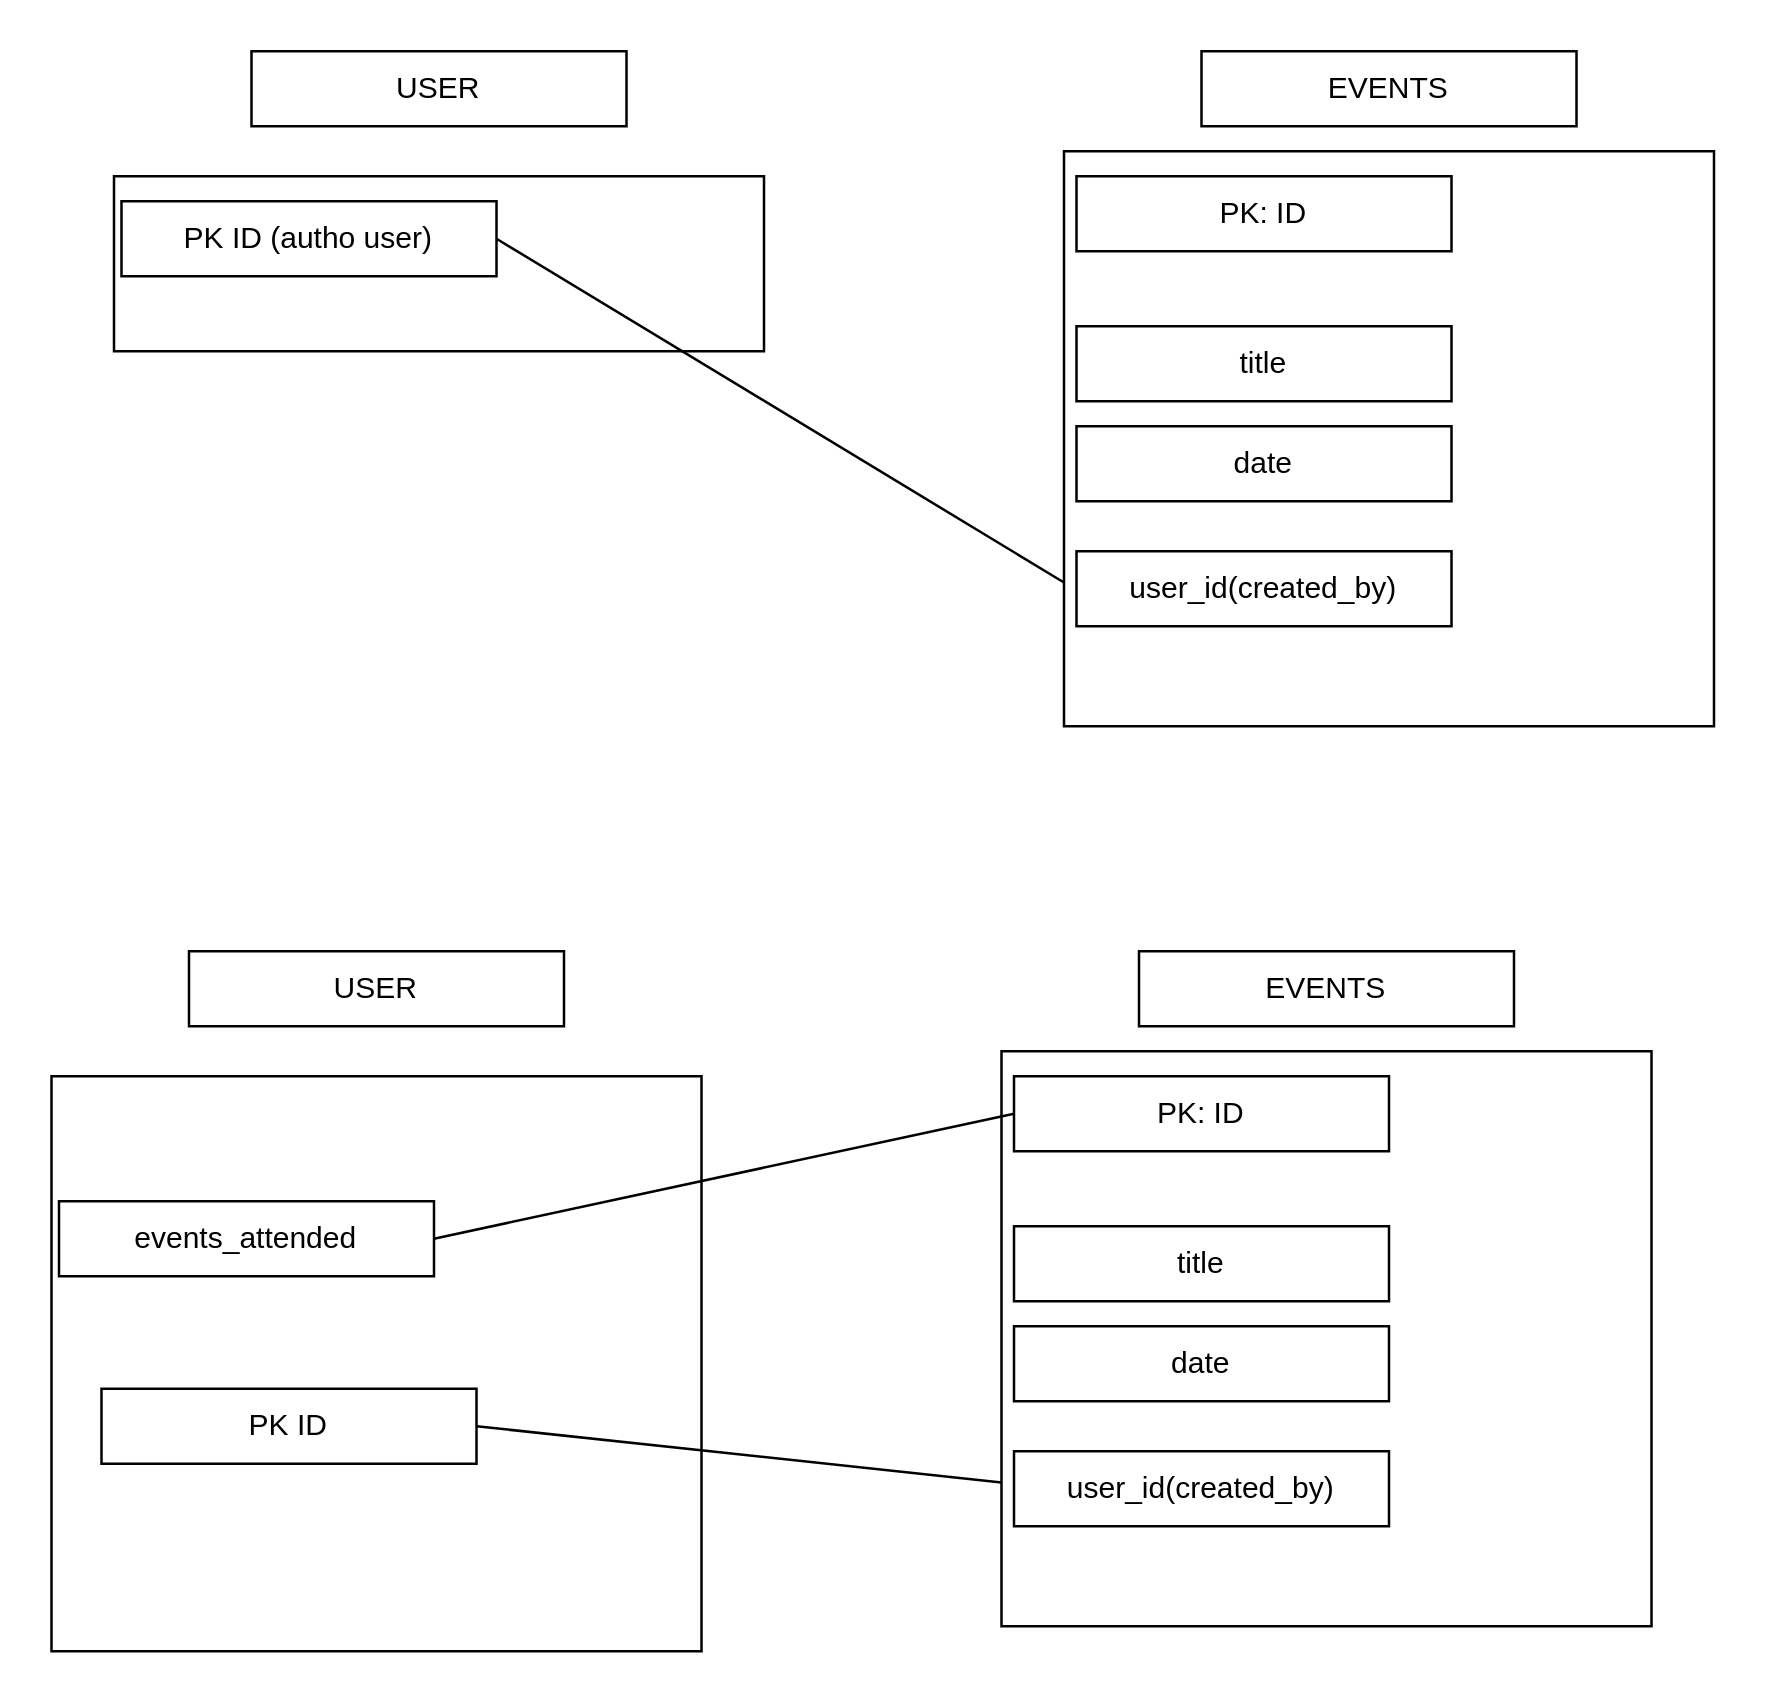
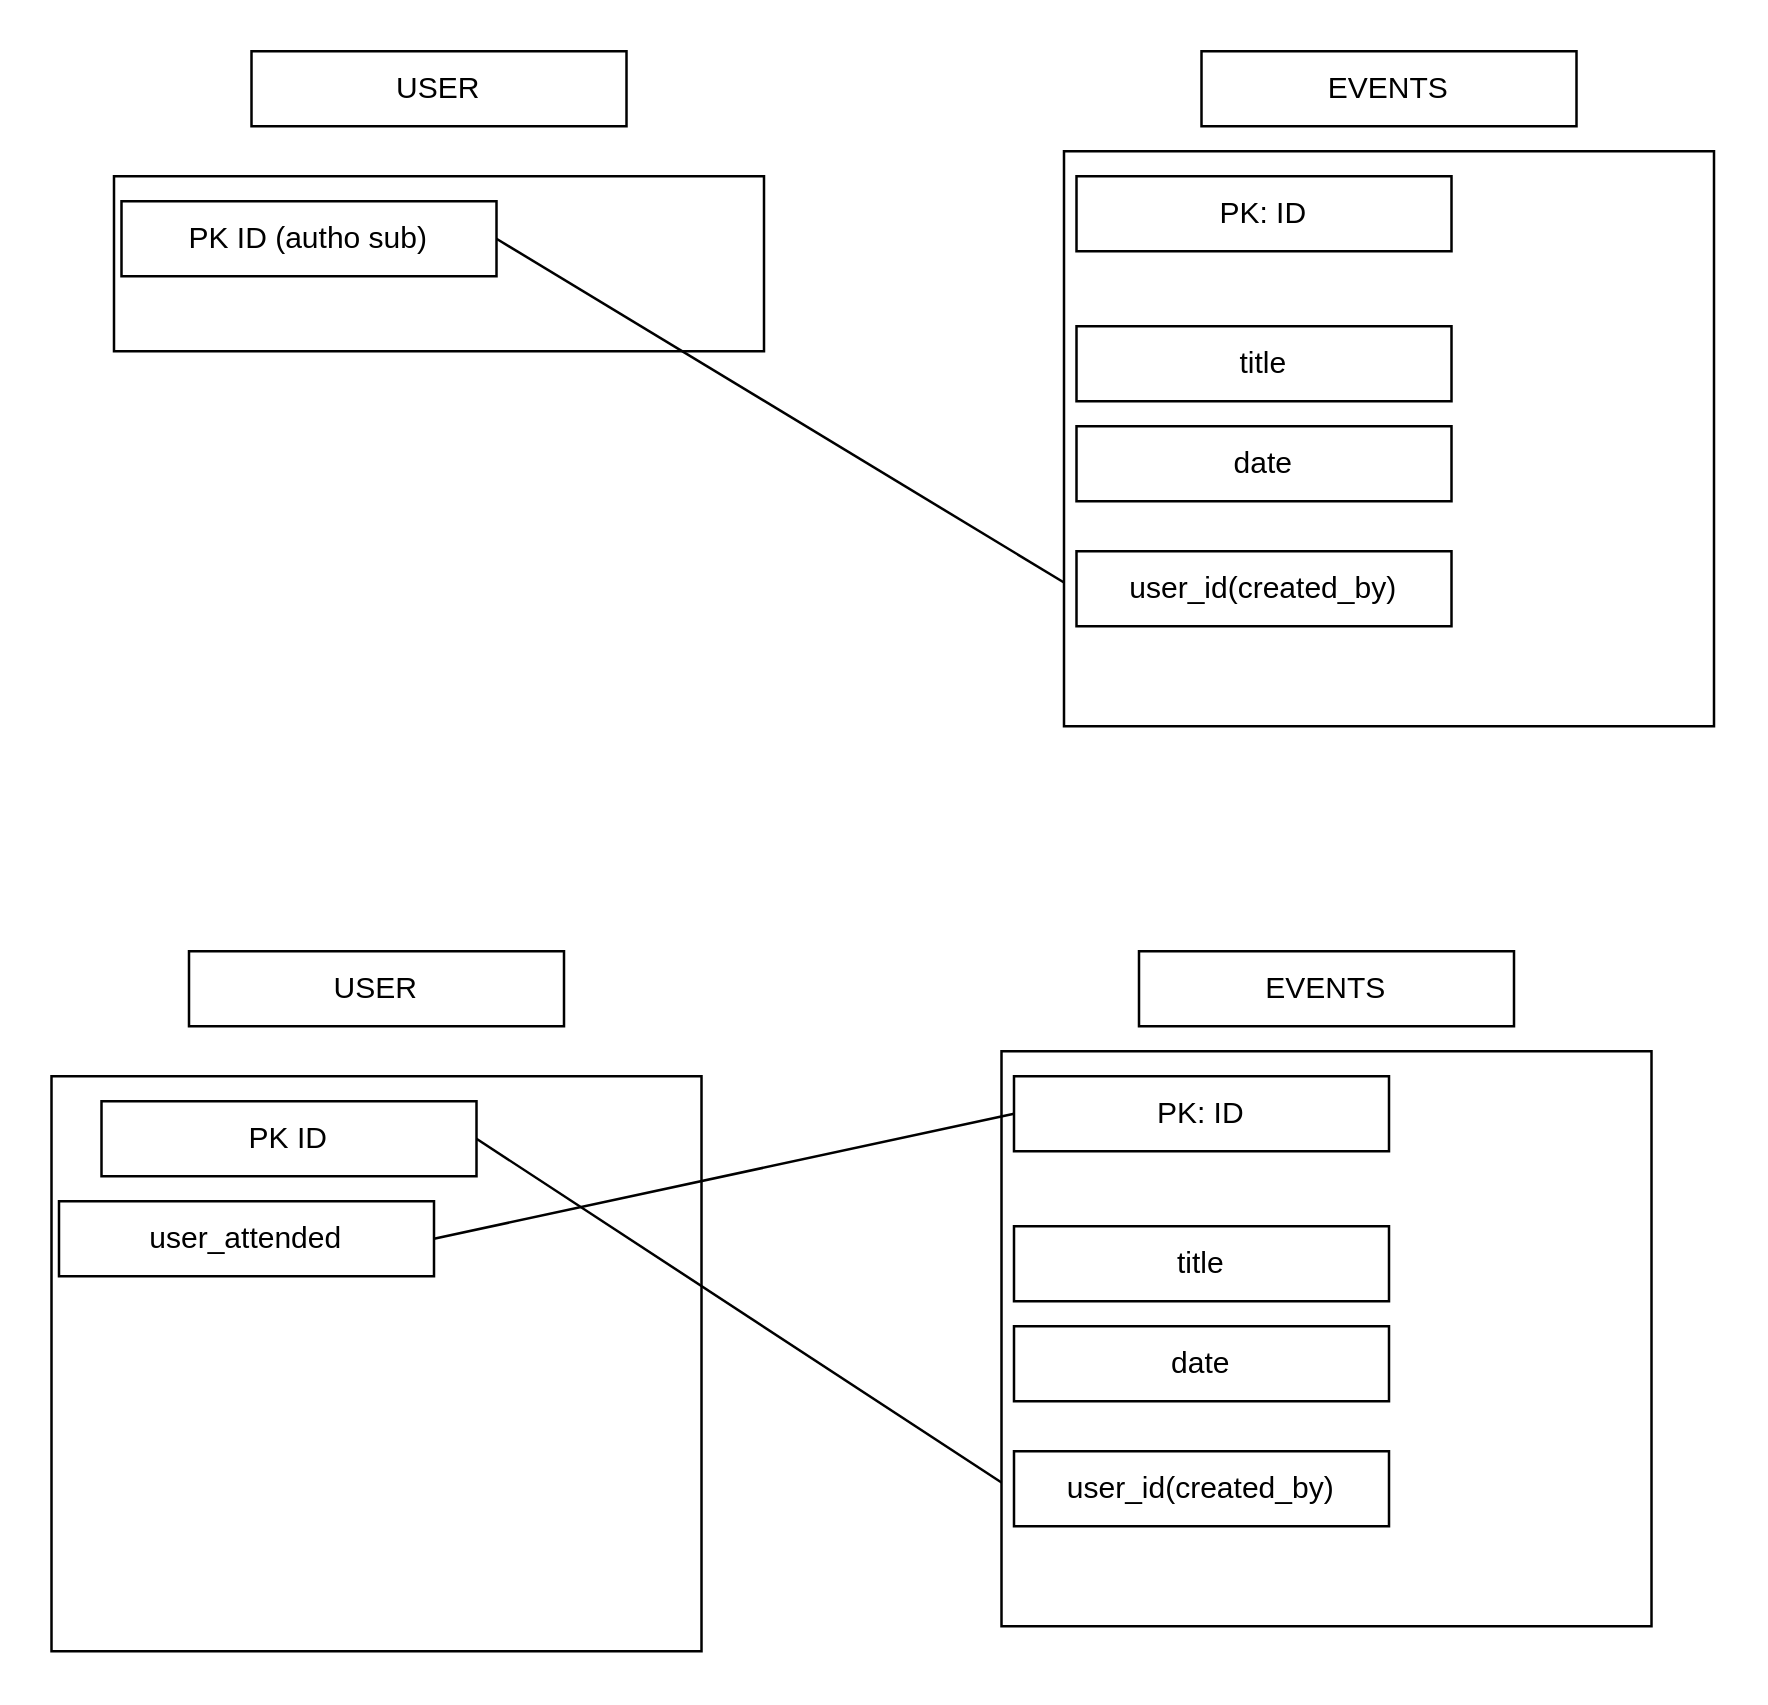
node "PK ID (autho user)": label "PK ID (autho user)" -> "PK ID (autho sub)"
node "events_attended": label "events_attended" -> "user_attended"
node "PK ID": moved (289, 1426) -> (289, 1139)
